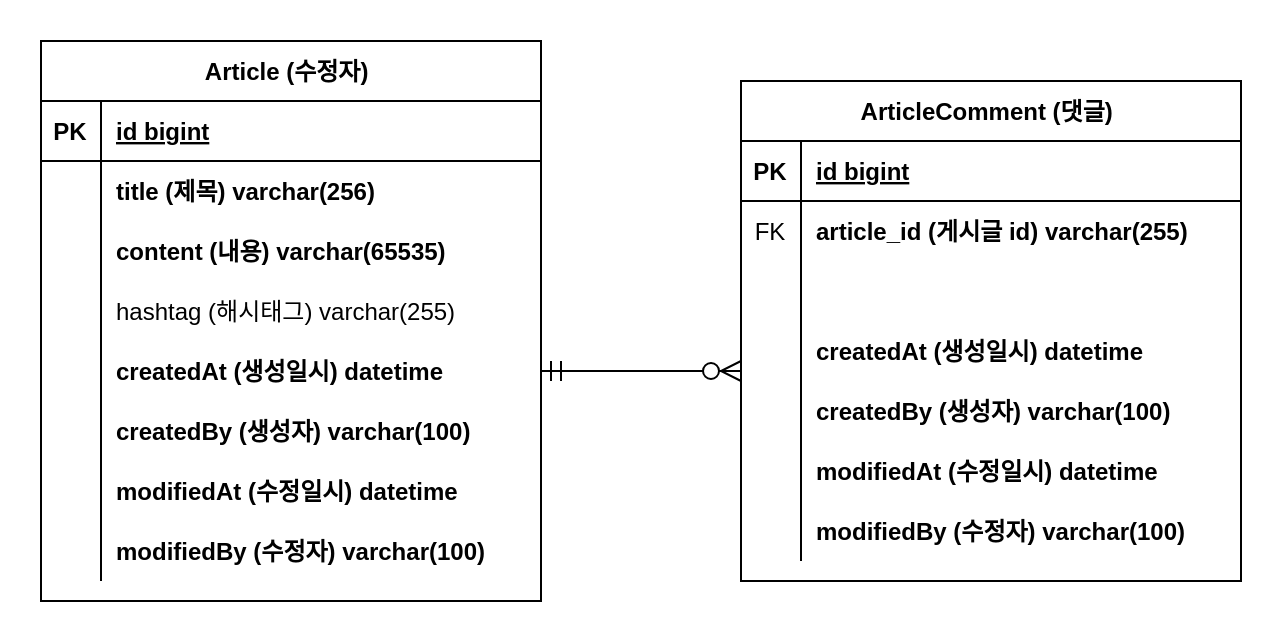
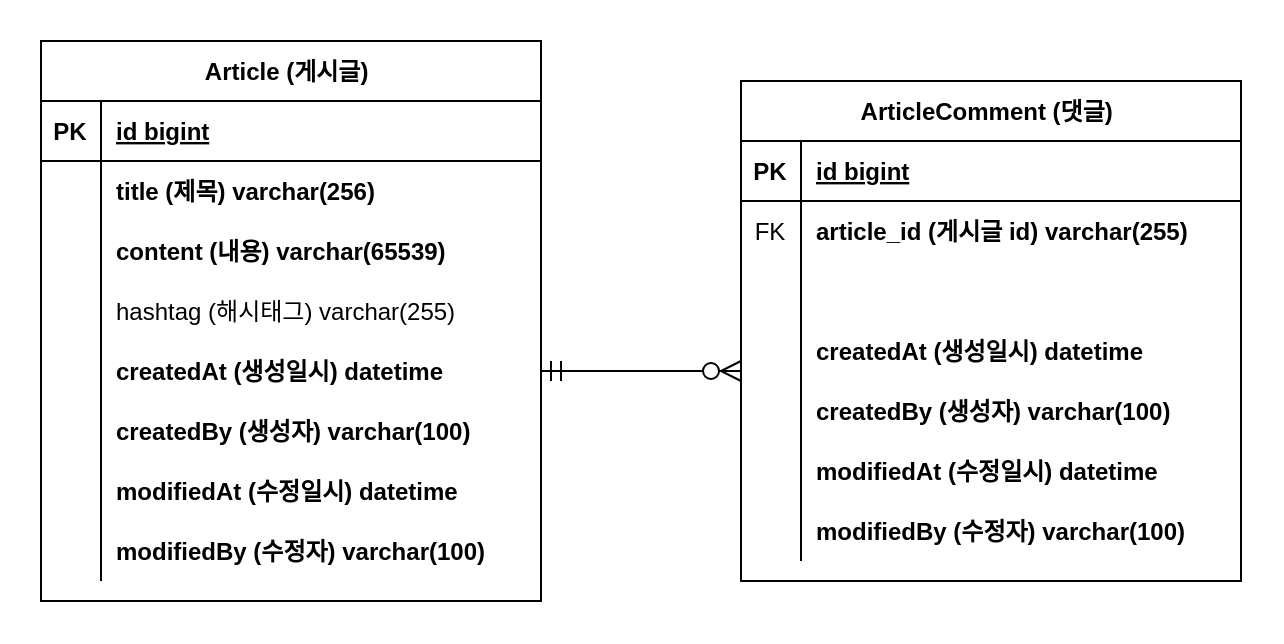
node "Article (수정자)": label "Article (수정자)" -> "Article (게시글)"
node "content (내용) varchar(65535)": label "content (내용) varchar(65535)" -> "content (내용) varchar(65539)"
